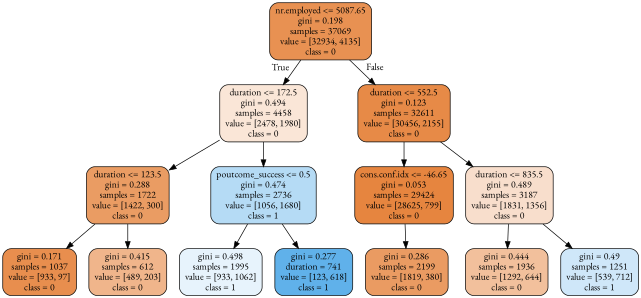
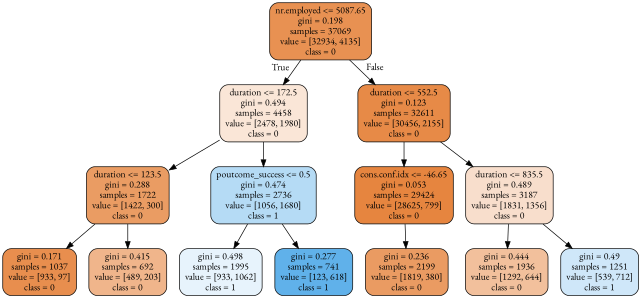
node "gini = 0.415 samples = 612 value = [489, 203] class = 0": label "gini = 0.415 samples = 612 value = [489, 203] class = 0" -> "gini = 0.415 samples = 692 value = [489, 203] class = 0"
node "gini = 0.277 duration = 741 value = [123, 618] class = 1": label "gini = 0.277 duration = 741 value = [123, 618] class = 1" -> "gini = 0.277 samples = 741 value = [123, 618] class = 1"
node "gini = 0.286 samples = 2199 value = [1819, 380] class = 0": label "gini = 0.286 samples = 2199 value = [1819, 380] class = 0" -> "gini = 0.236 samples = 2199 value = [1819, 380] class = 0"
